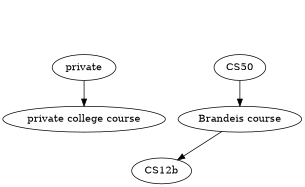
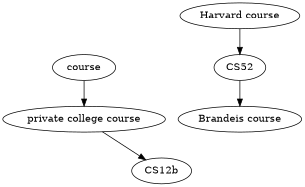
node "Harvard course": added
node "private": label "private" -> "course"
node "CS50": label "CS50" -> "CS52"
edge "Brandeis course" -> "CS12b": now "private college course" -> "CS12b"
